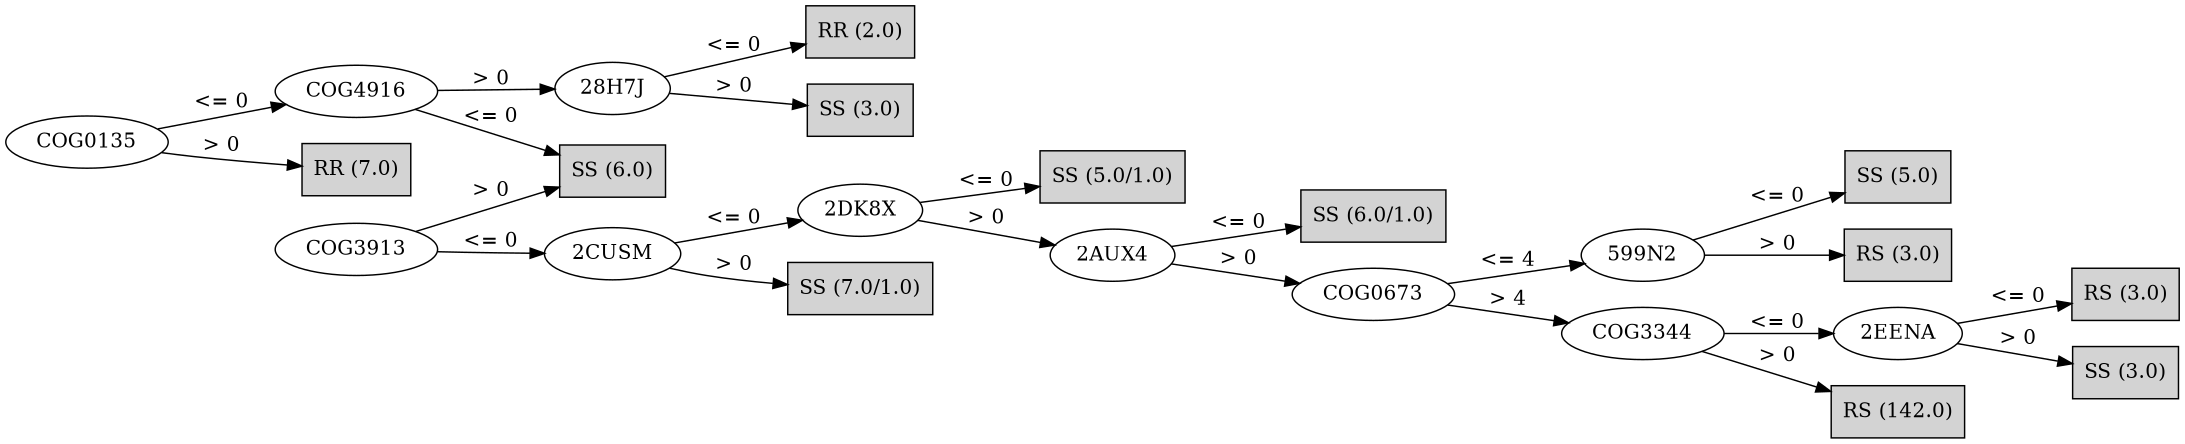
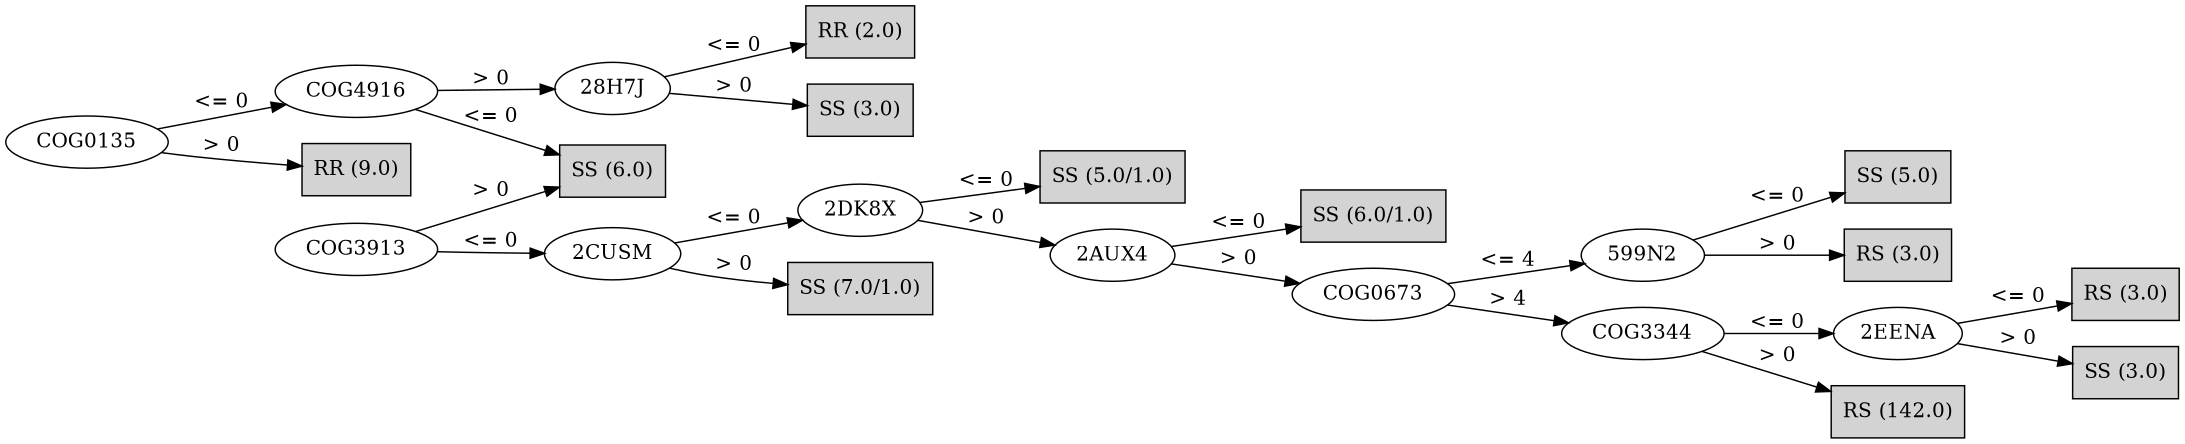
node "RR (7.0)": label "RR (7.0)" -> "RR (9.0)"
